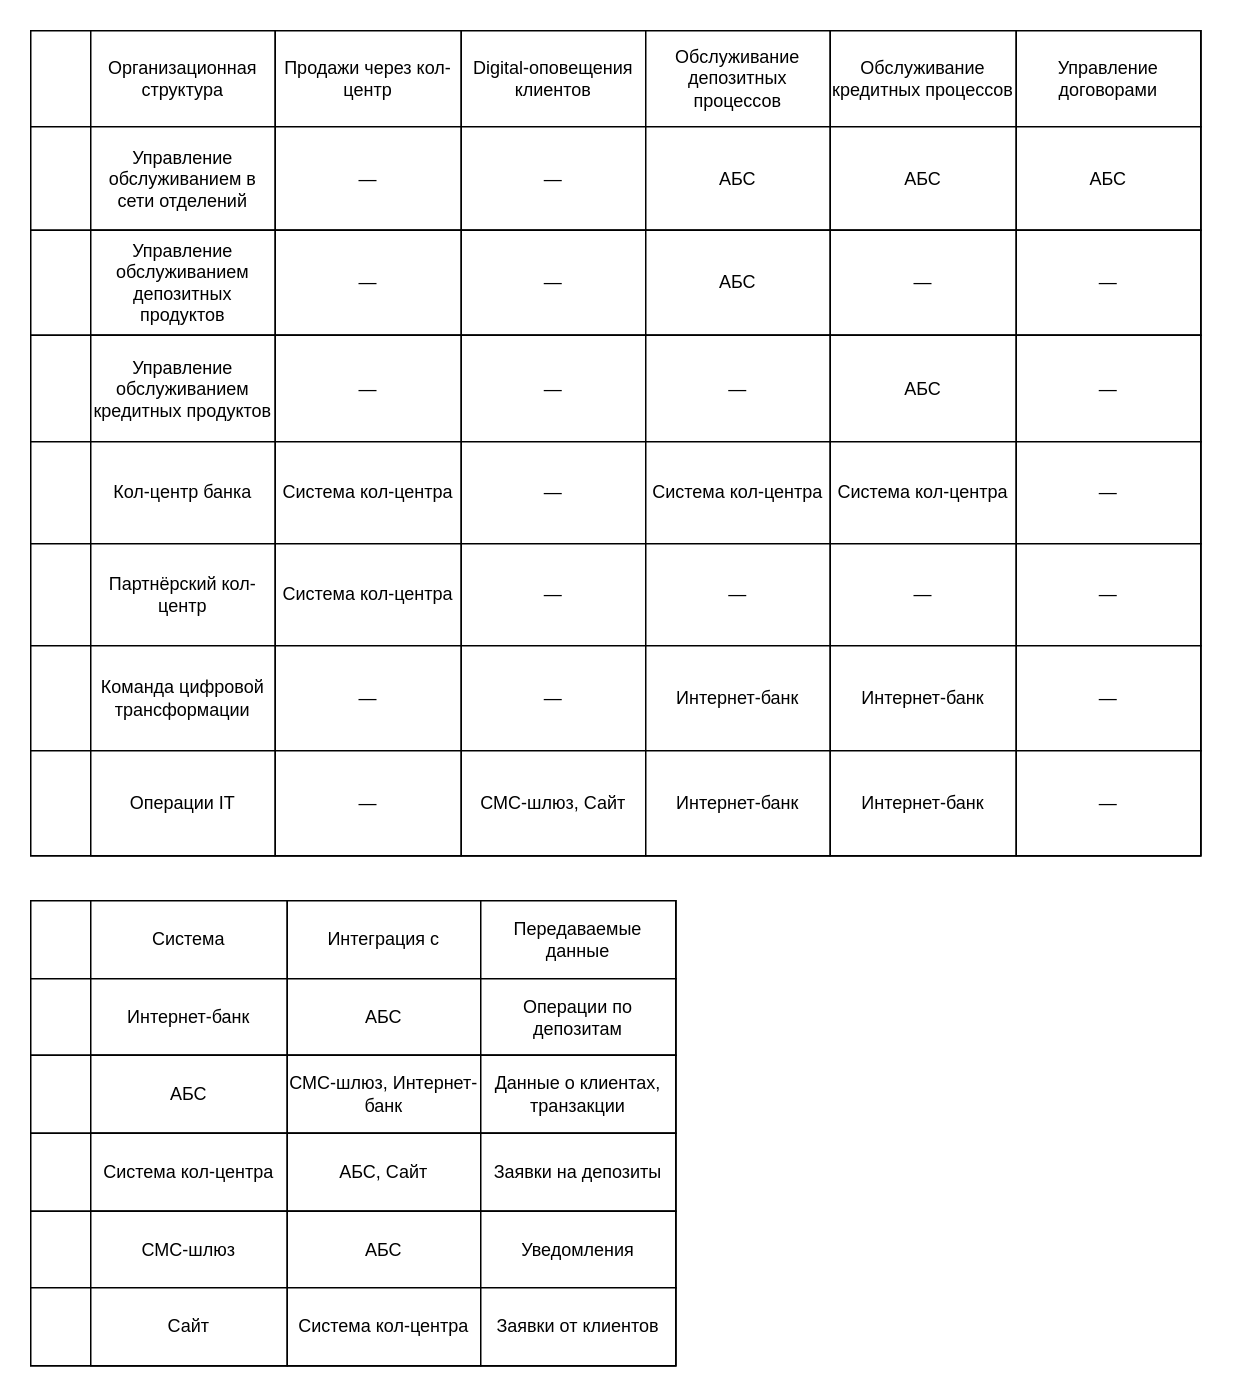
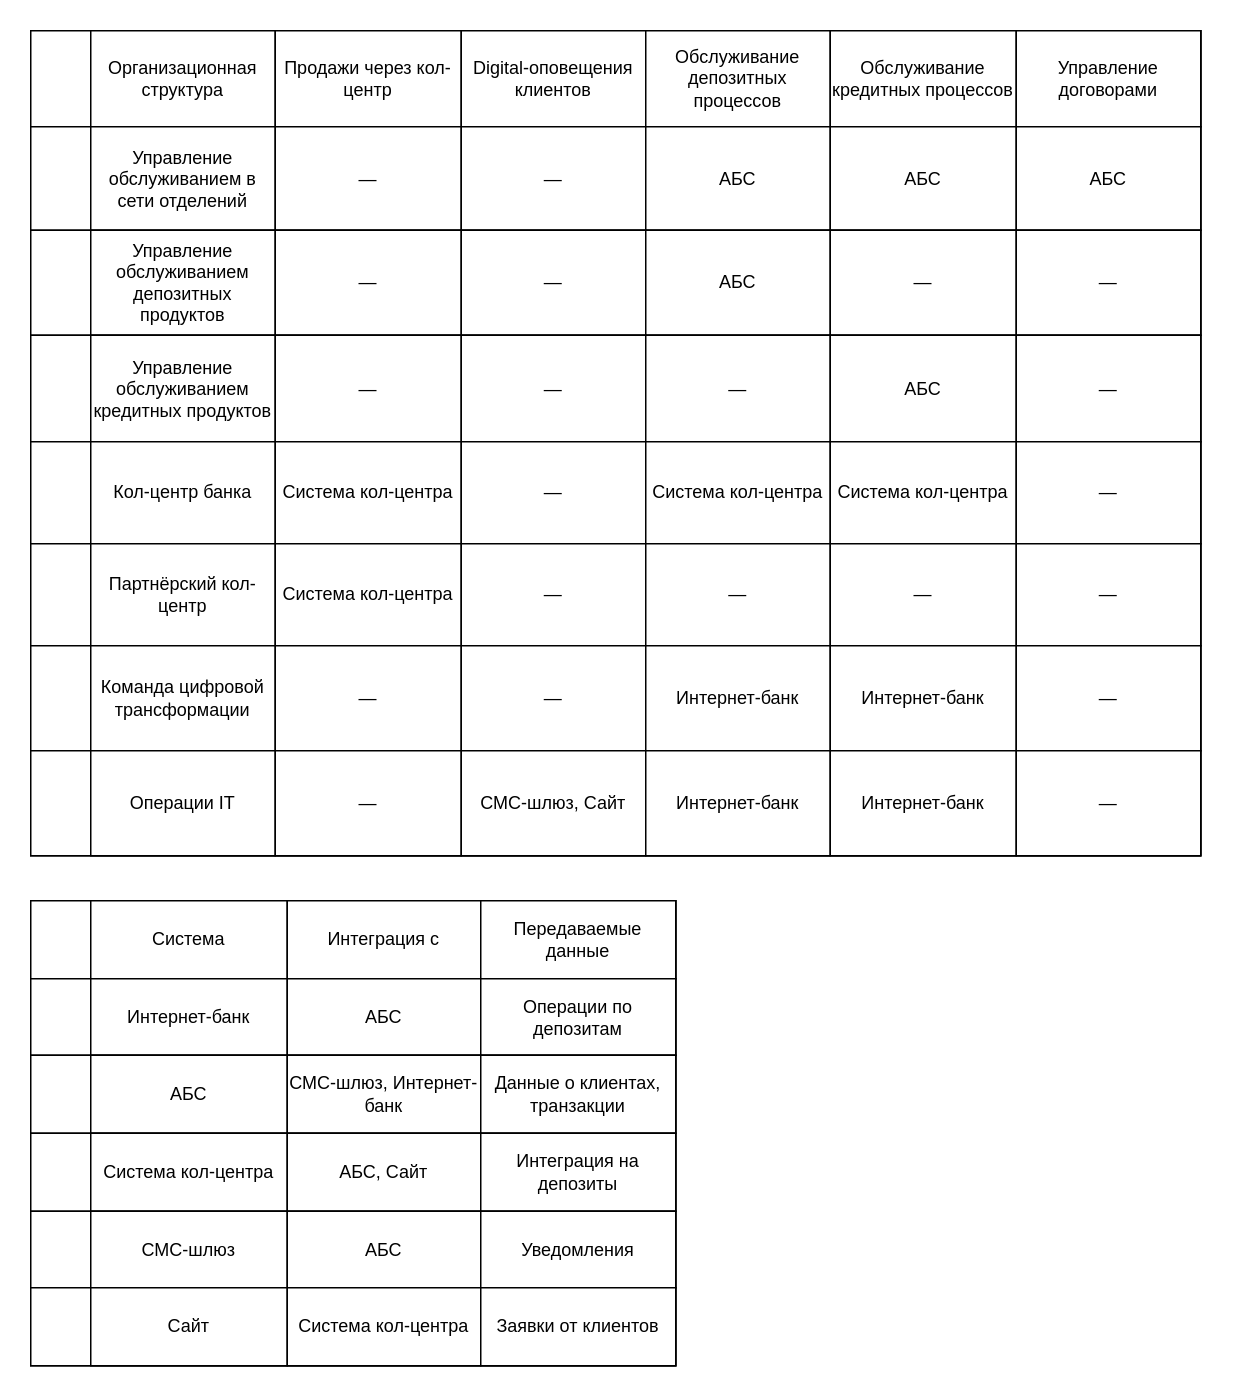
node "Заявки на депозиты": label "Заявки на депозиты" -> "Интеграция на депозиты"
